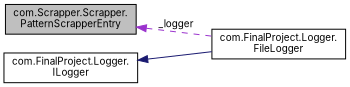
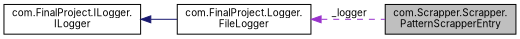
edge "com.FinalProject.Logger. FileLogger" -> "com.Scrapper.Scrapper. PatternScrapperEntry": reversed
node "com.FinalProject.Logger. ILogger": label "com.FinalProject.Logger. ILogger" -> "com.FinalProject.ILogger. ILogger"
